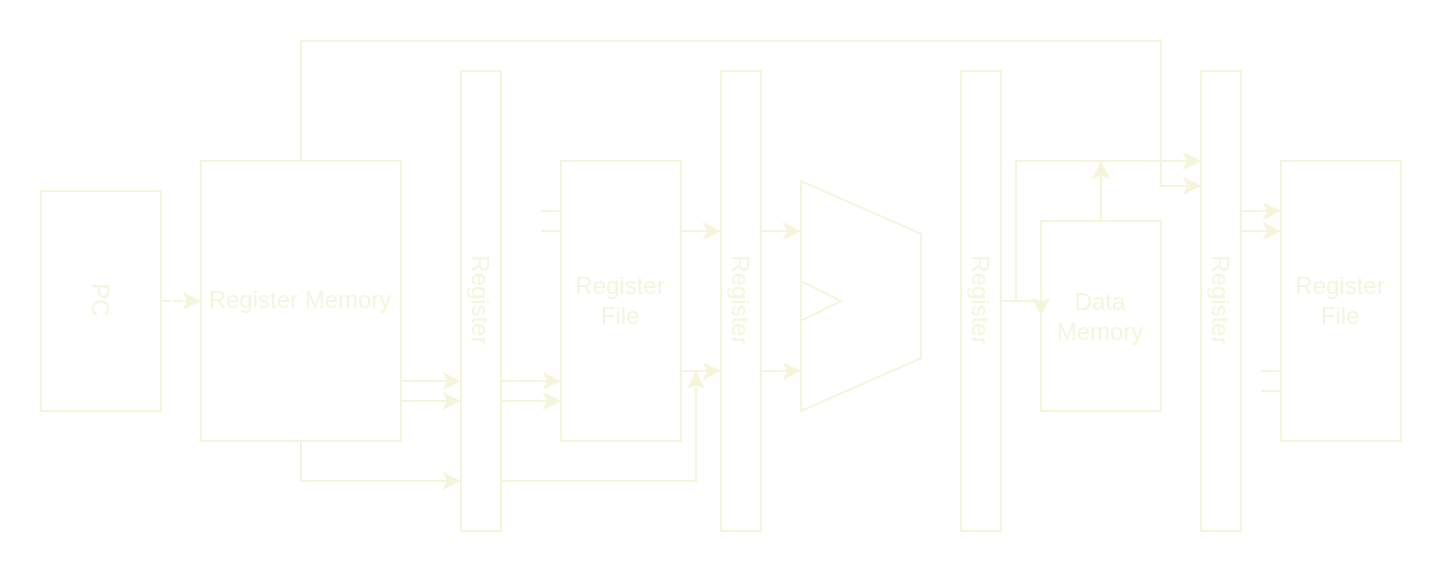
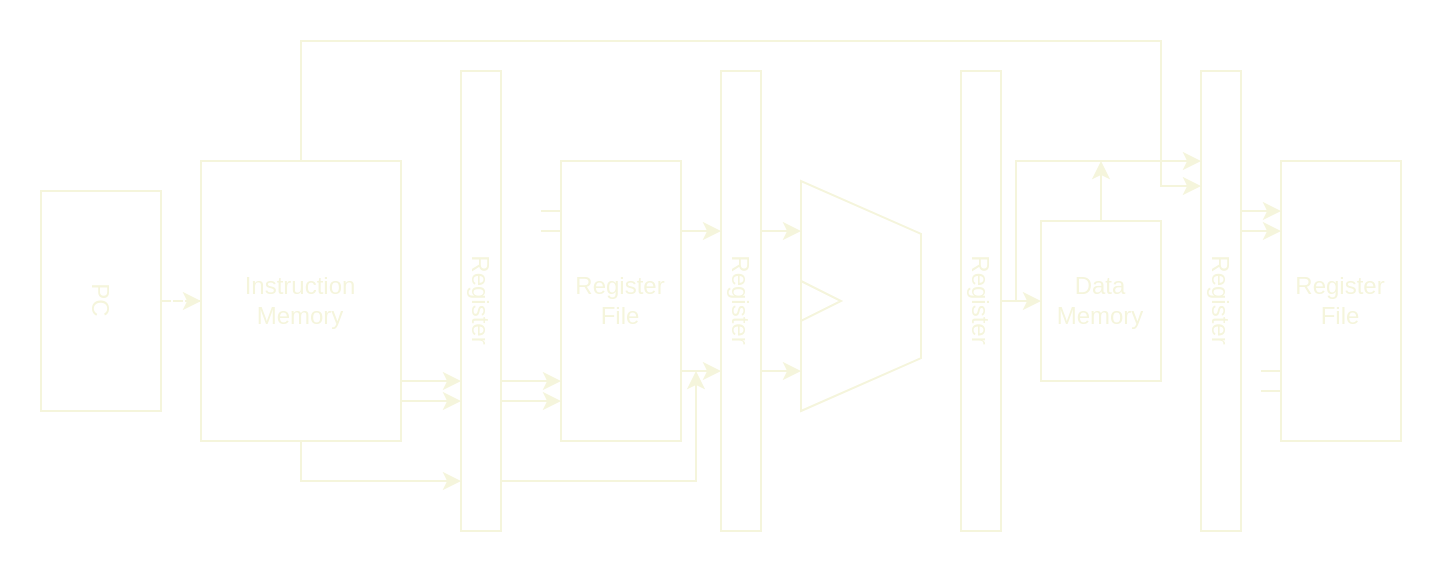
node "Register Memory": label "Register Memory" -> "Instruction Memory"
node "Data Memory": size 120x190 -> 120x160
